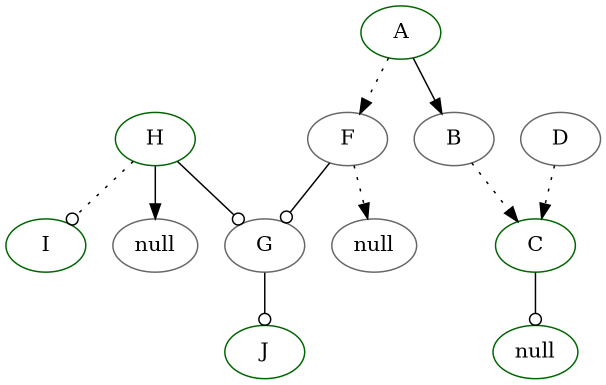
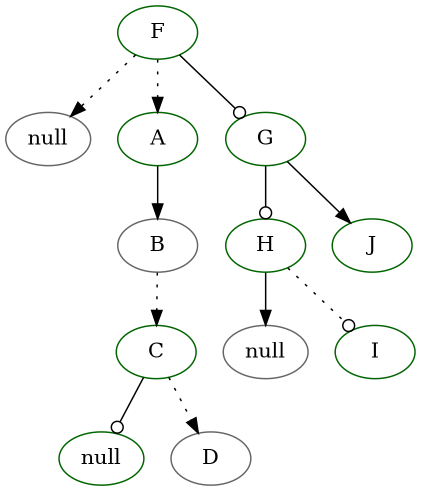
edge "A" -> "F": reversed
node "F": color gray40 -> darkgreen
edge "D" -> "C": reversed
edge "H" -> "G": reversed
node "G": color gray40 -> darkgreen
edge "G" -> "J": arrowhead odot -> normal
